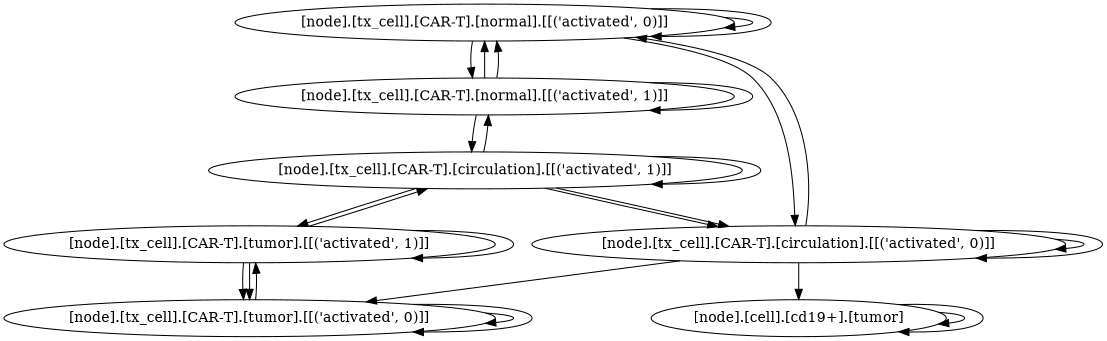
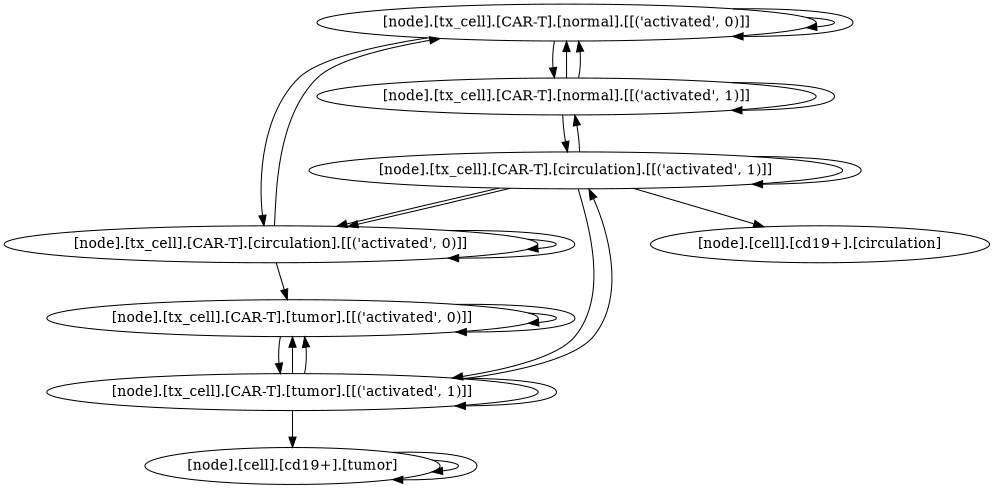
node "[node].[cell].[cd19+].[circulation]": added
edge "[node].[tx_cell].[CAR-T].[circulation].[[('activated', 0)]]" -> "[node].[cell].[cd19+].[tumor]": now "[node].[tx_cell].[CAR-T].[tumor].[[('activated', 1)]]" -> "[node].[cell].[cd19+].[tumor]"
